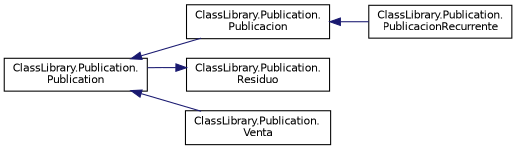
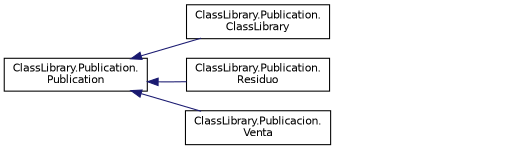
node "ClassLibrary.Publication. Publicacion": label "ClassLibrary.Publication. Publicacion" -> "ClassLibrary.Publication. ClassLibrary"
node "ClassLibrary.Publication. PublicacionRecurrente": removed
edge "ClassLibrary.Publication. Publication" -> "ClassLibrary.Publication. Residuo": reversed
node "ClassLibrary.Publication. Venta": label "ClassLibrary.Publication. Venta" -> "ClassLibrary.Publicacion. Venta"
